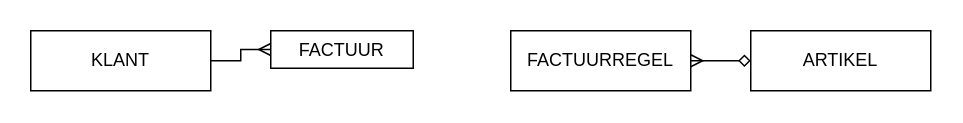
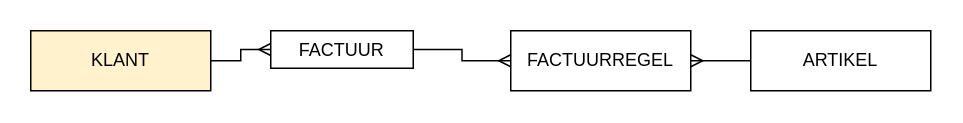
edge "FACTUUR" -> "FACTUURREGEL": added
node "KLANT": fillcolor #ffffff -> #fff2cc
edge "FACTUURREGEL" -- "ARTIKEL": arrowhead diamond -> none
